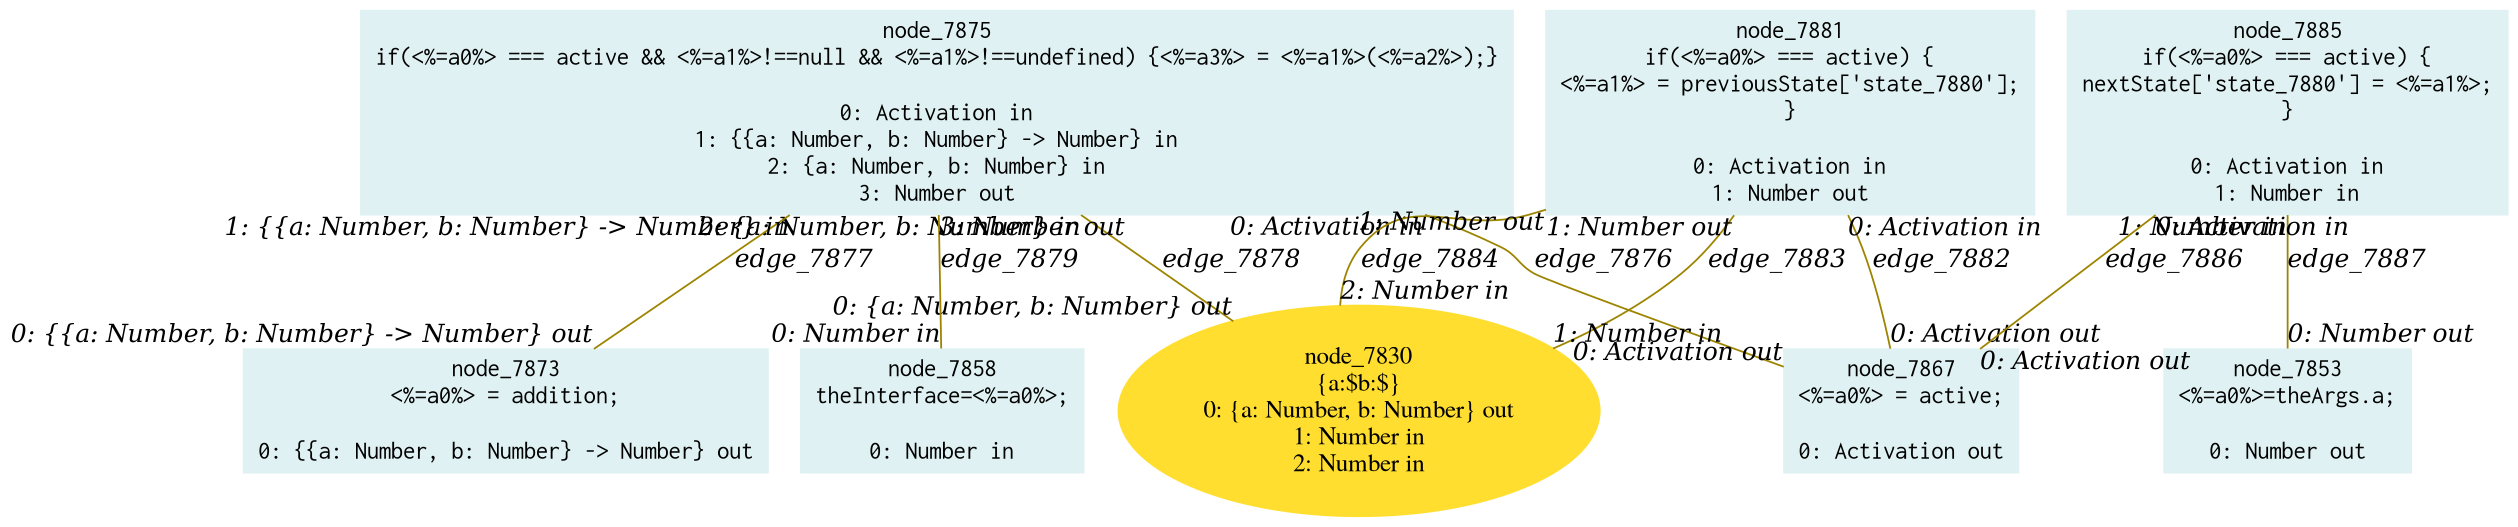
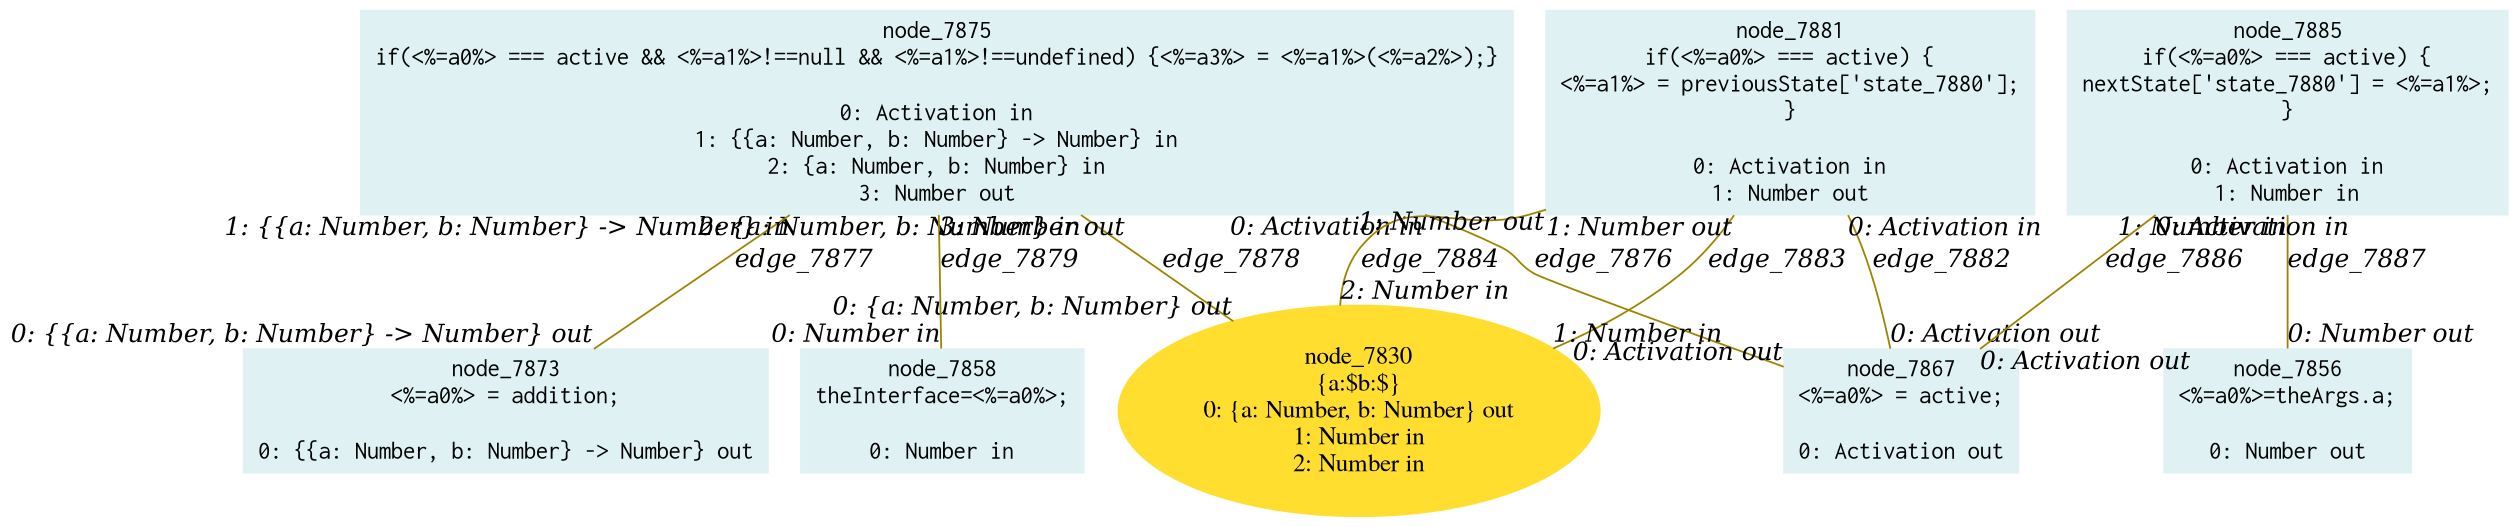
node "node_7853 <%=a0%>=theArgs.a; 0: Number out": label "node_7853 <%=a0%>=theArgs.a; 0: Number out" -> "node_7856 <%=a0%>=theArgs.a; 0: Number out"
